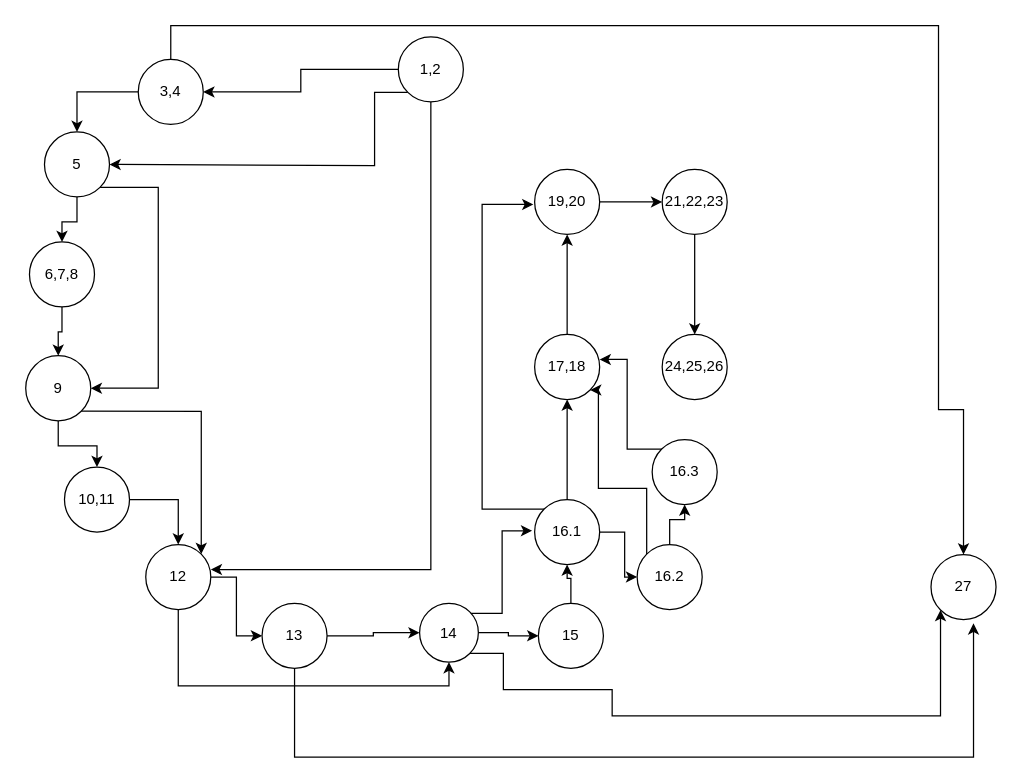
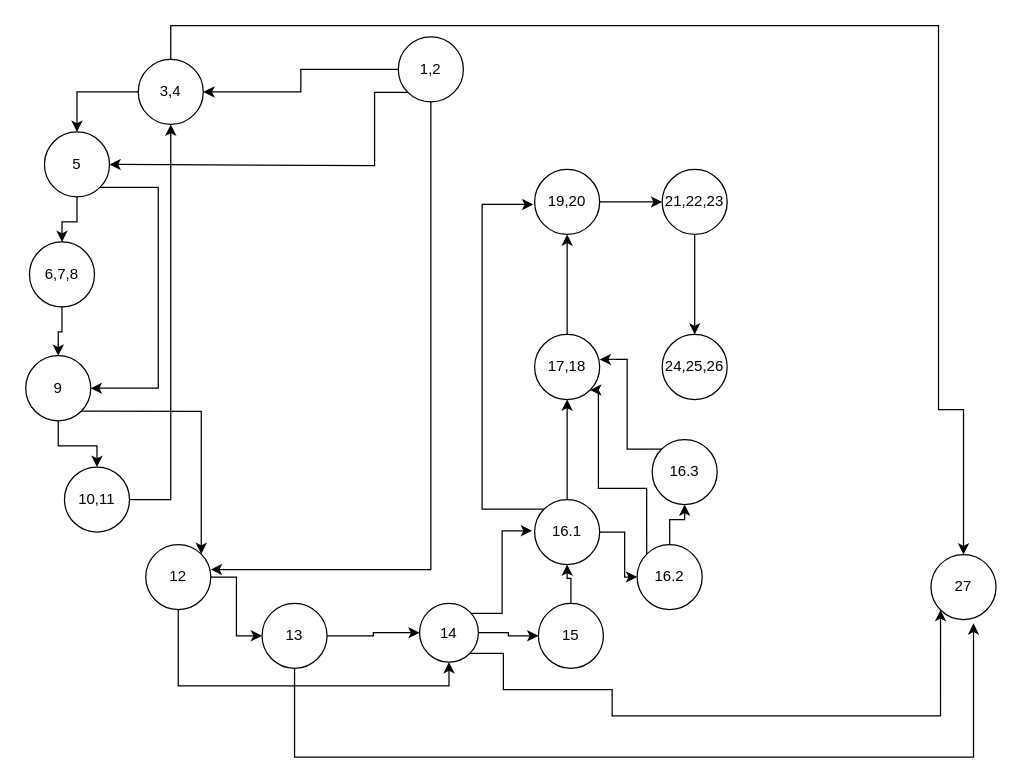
edge "10,11" -> "12": now "10,11" -> "3,4"
